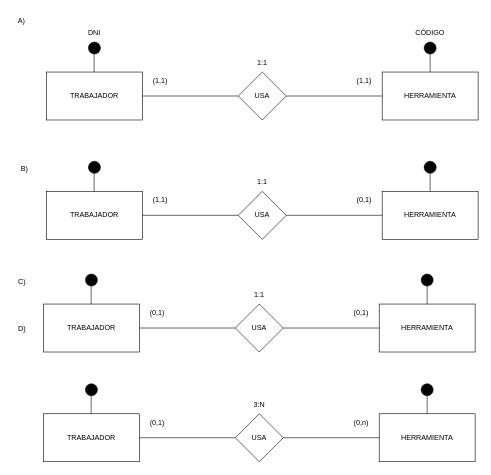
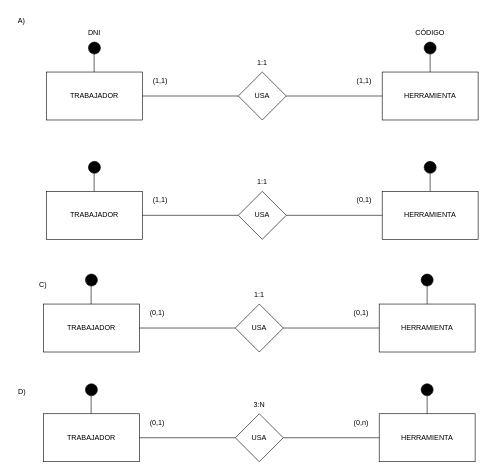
node "B)": removed
node "C)": moved (22, 282) -> (43, 285)
node "D)": moved (22, 329) -> (22, 392)
